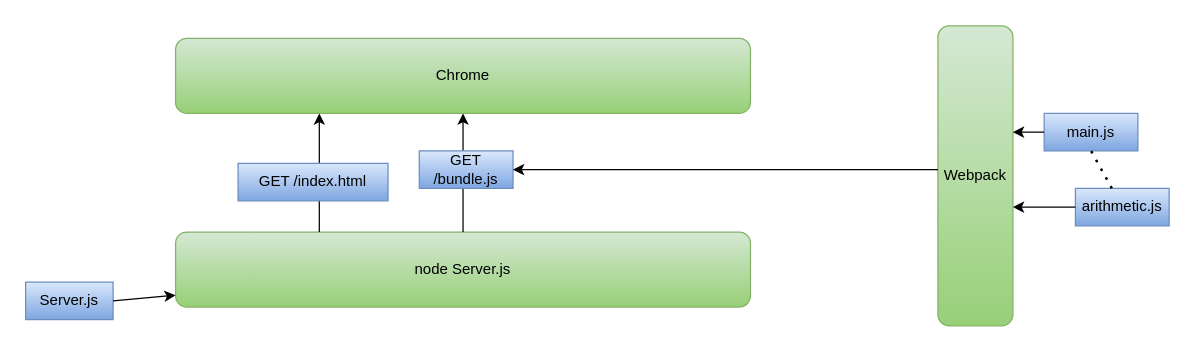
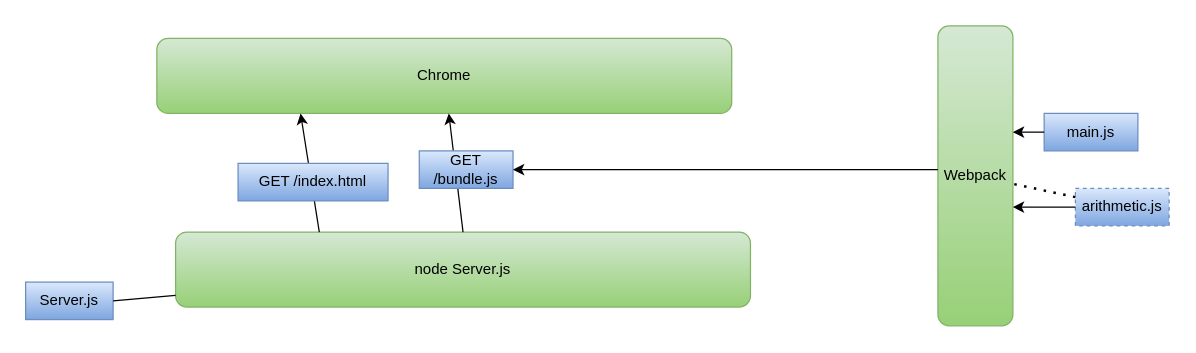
node "Chrome": moved (463, 76) -> (444, 76)
edge "main.js" -- "arithmetic.js": now "Webpack" -- "arithmetic.js"
node "arithmetic.js": style solid -> dashed
edge "Server.js" -> "node Server.js": arrowhead classic -> none
